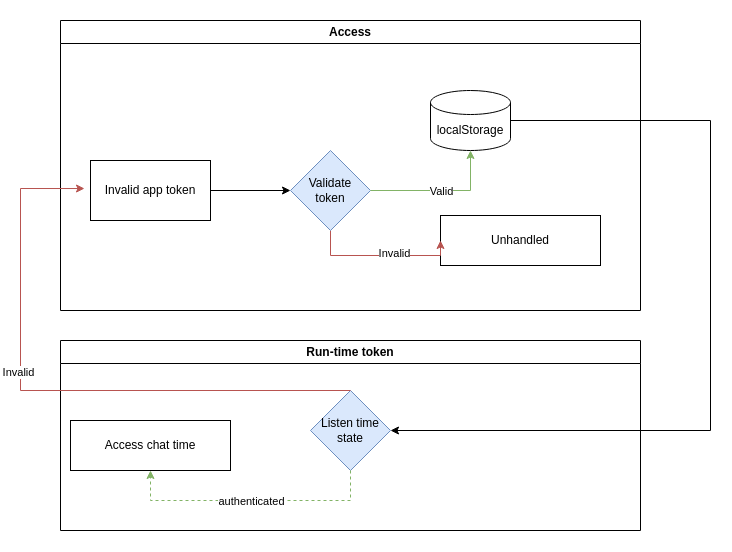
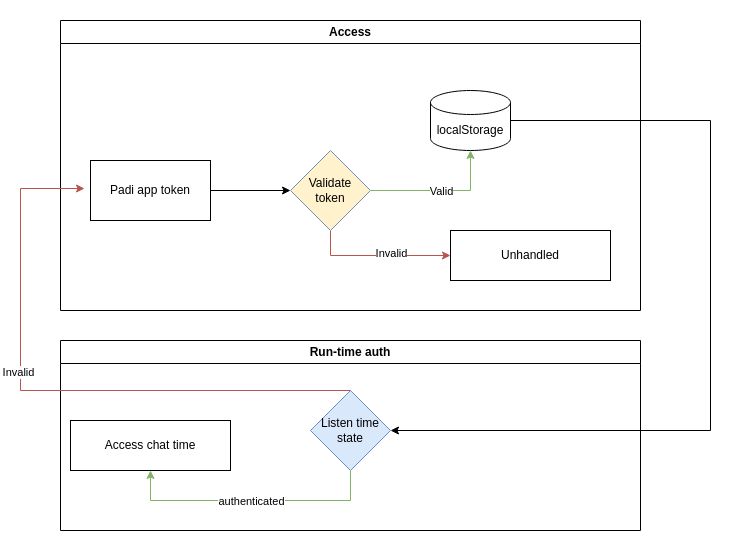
node "Invalid app token": label "Invalid app token" -> "Padi app token"
node "Validate token": fillcolor #dae8fc -> #fff2cc
node "Unhandled": moved (521, 241) -> (531, 256)
node "Run-time token": label "Run-time token" -> "Run-time auth"
edge "Listen time state" -> "Access chat time": style dashed -> solid
